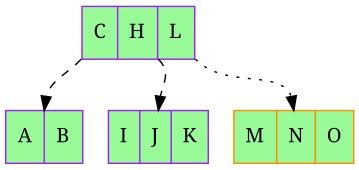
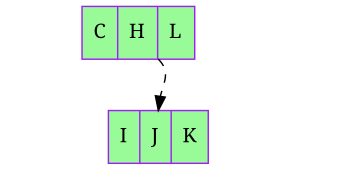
node "A": removed
node "M": removed
